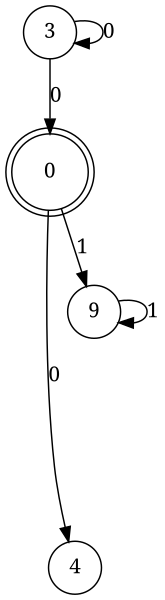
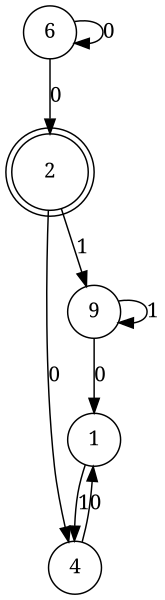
node "3": label "3" -> "6"
node "0": label "0" -> "2"
node "1": added
